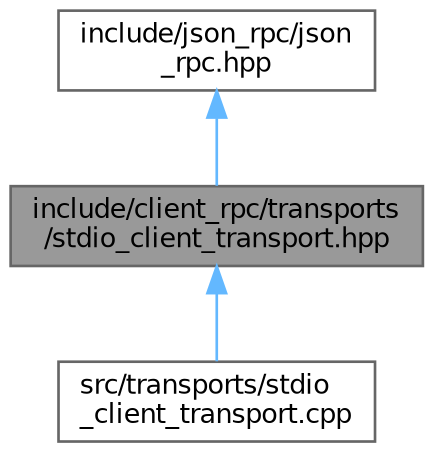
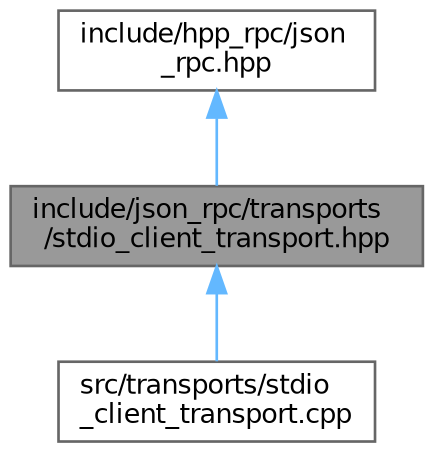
node "include/json_rpc/json _rpc.hpp": label "include/json_rpc/json _rpc.hpp" -> "include/hpp_rpc/json _rpc.hpp"
node "include/client_rpc/transports /stdio_client_transport.hpp": label "include/client_rpc/transports /stdio_client_transport.hpp" -> "include/json_rpc/transports /stdio_client_transport.hpp"
